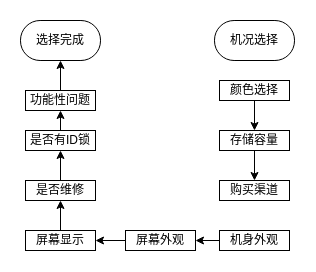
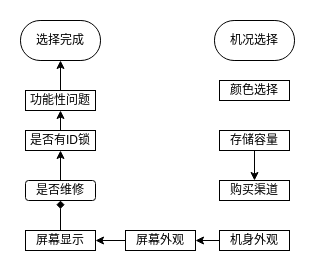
edge "颜色选择" -> "存储容量": removed
node "是否维修": shape rectangle -> rounded rectangle
edge "屏幕显示" -> "是否维修": arrowhead classic -> diamond
